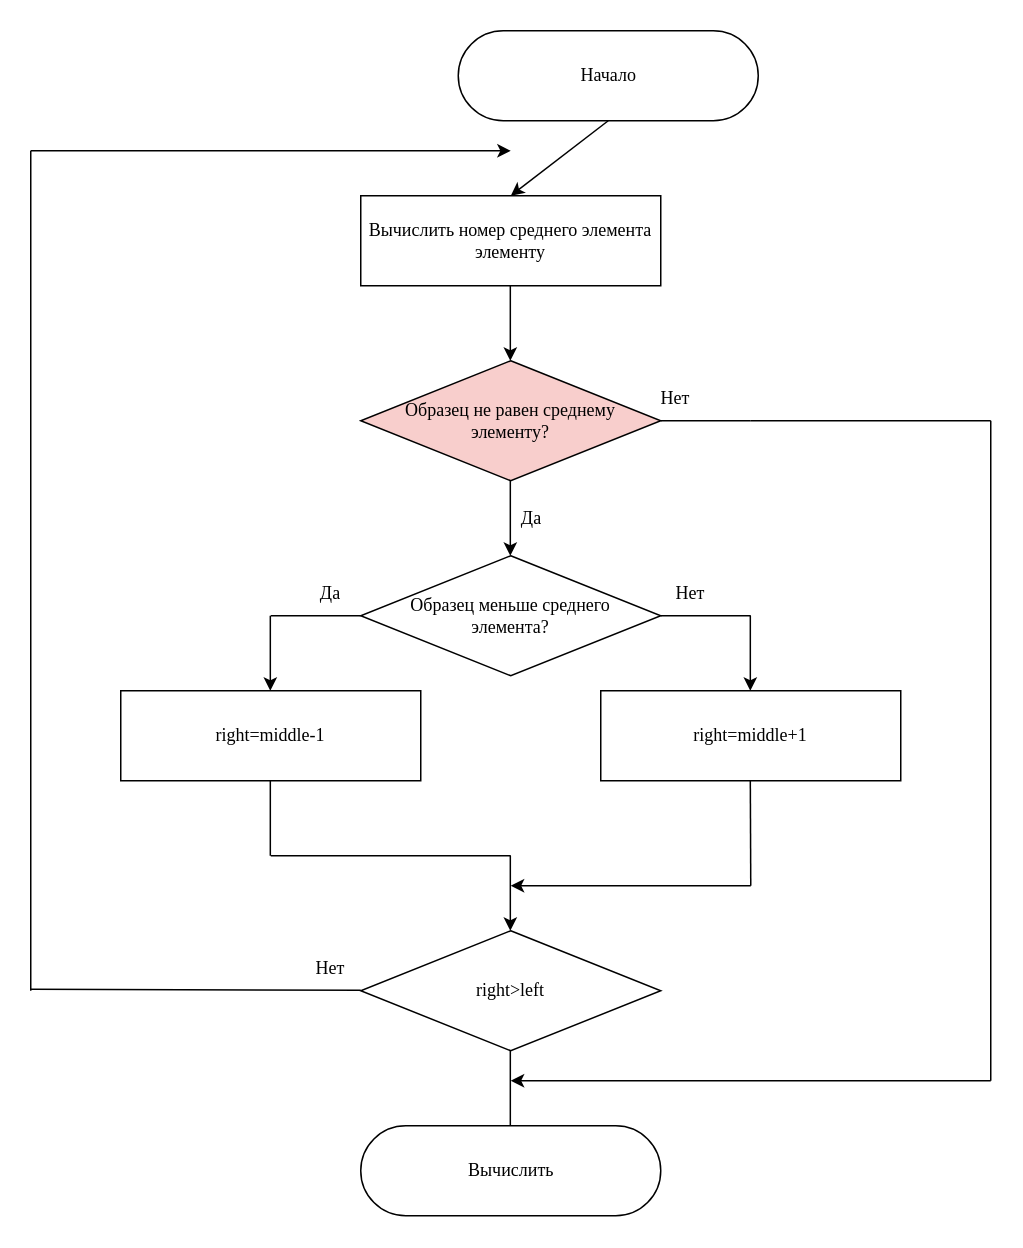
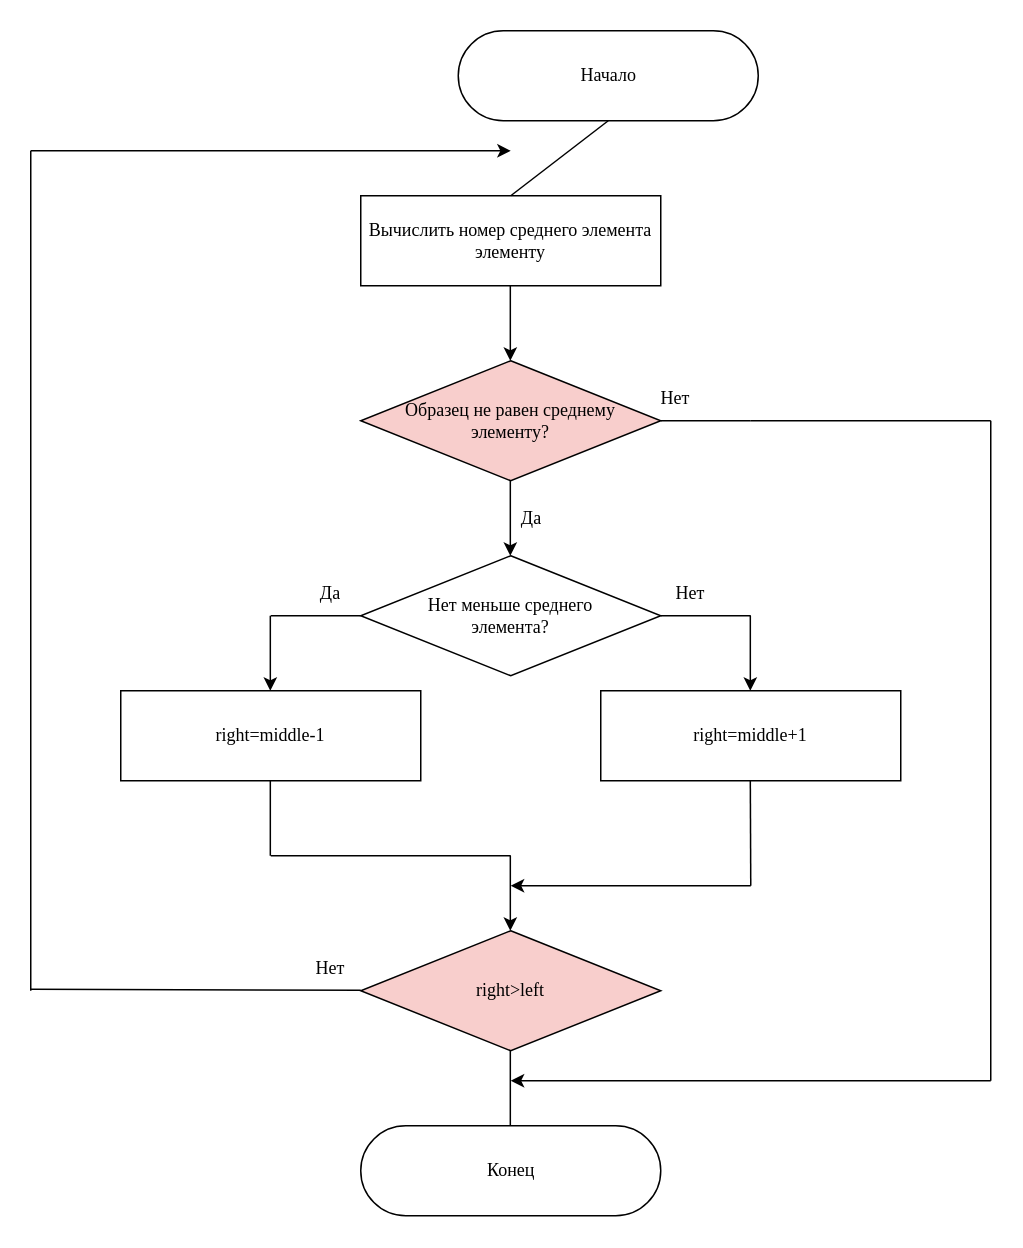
edge "Начало" -> "Вычислить номер среднего элемента элементу": arrowhead classic -> none
node "Образец меньше среднего элемента?": label "Образец меньше среднего элемента?" -> "Нет меньше среднего элемента?"
node "right>left": fillcolor #ffffff -> #f8cecc
node "Вычислить": label "Вычислить" -> "Конец"
